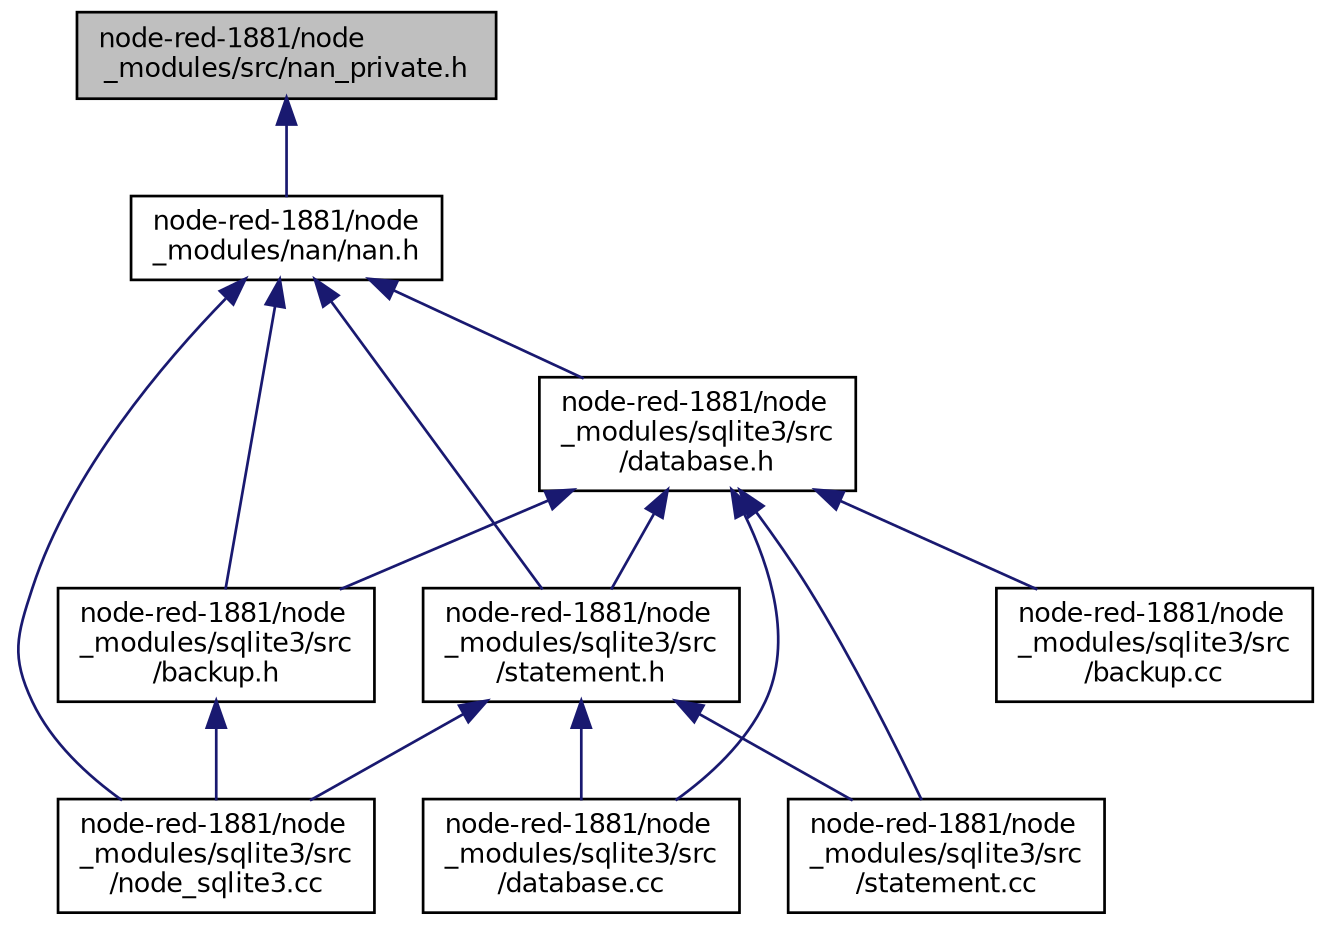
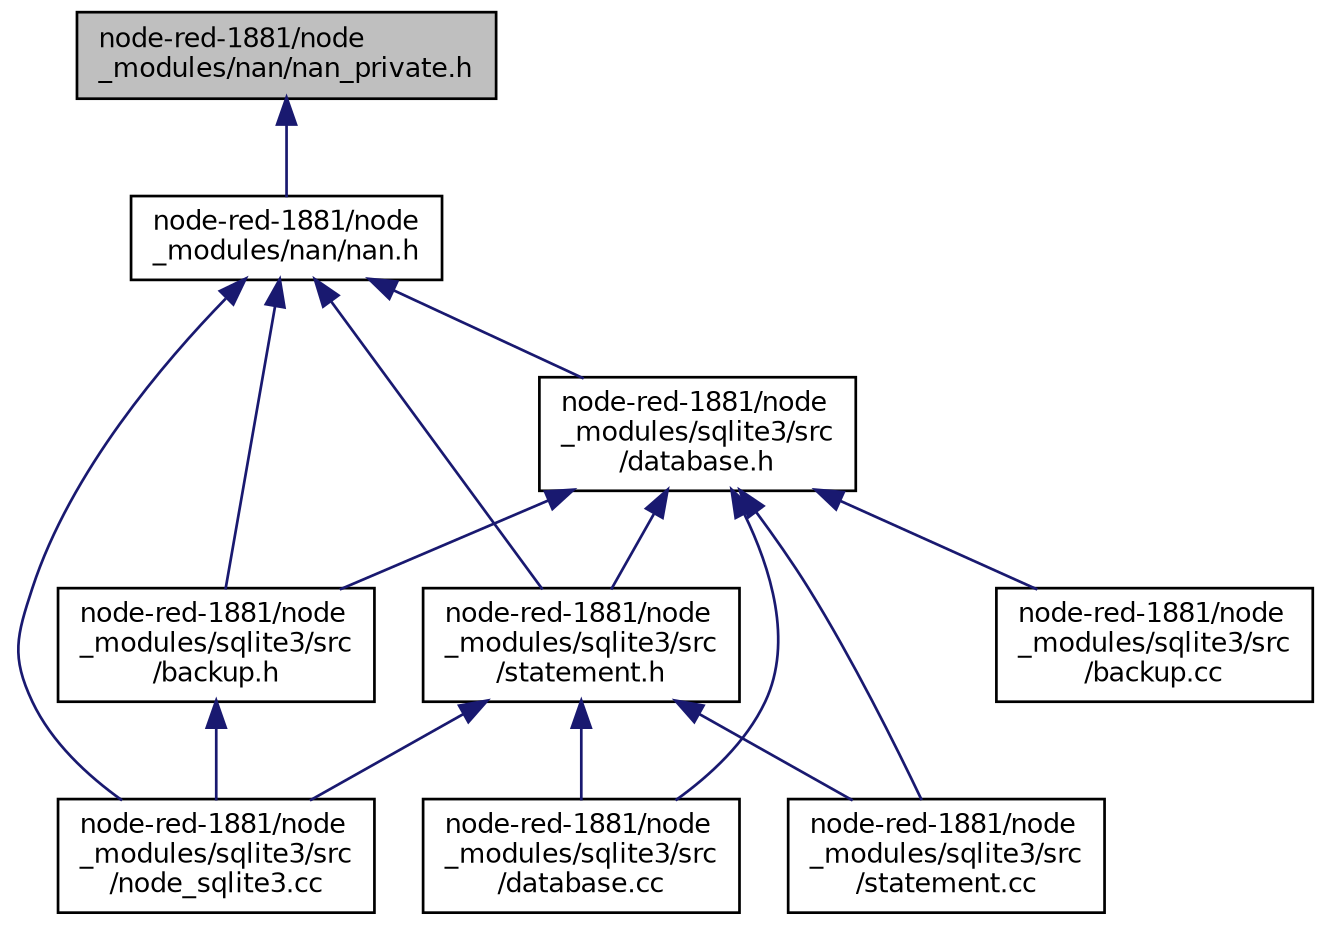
node "node-red-1881/node _modules/src/nan_private.h": label "node-red-1881/node _modules/src/nan_private.h" -> "node-red-1881/node _modules/nan/nan_private.h"
